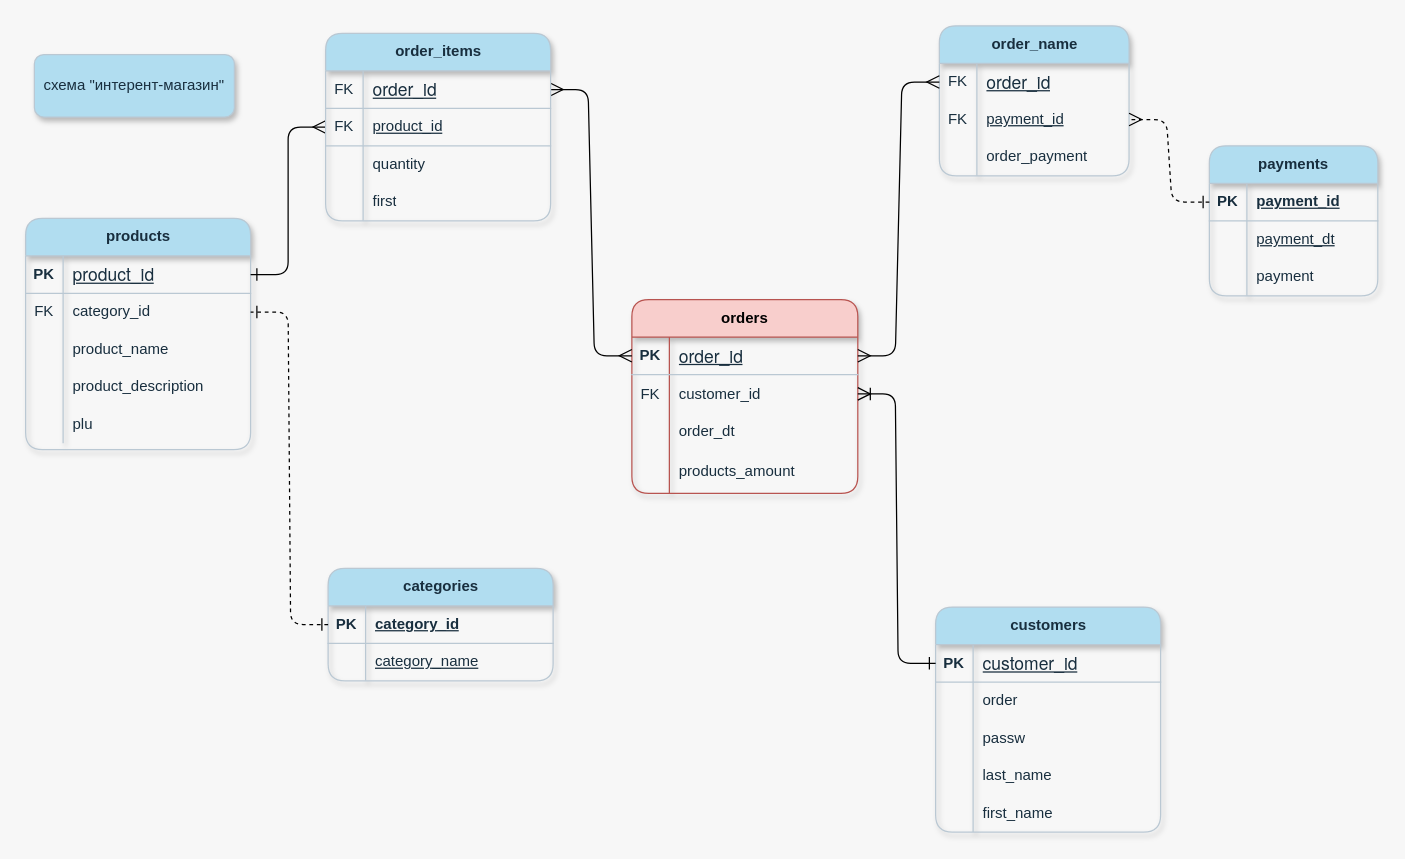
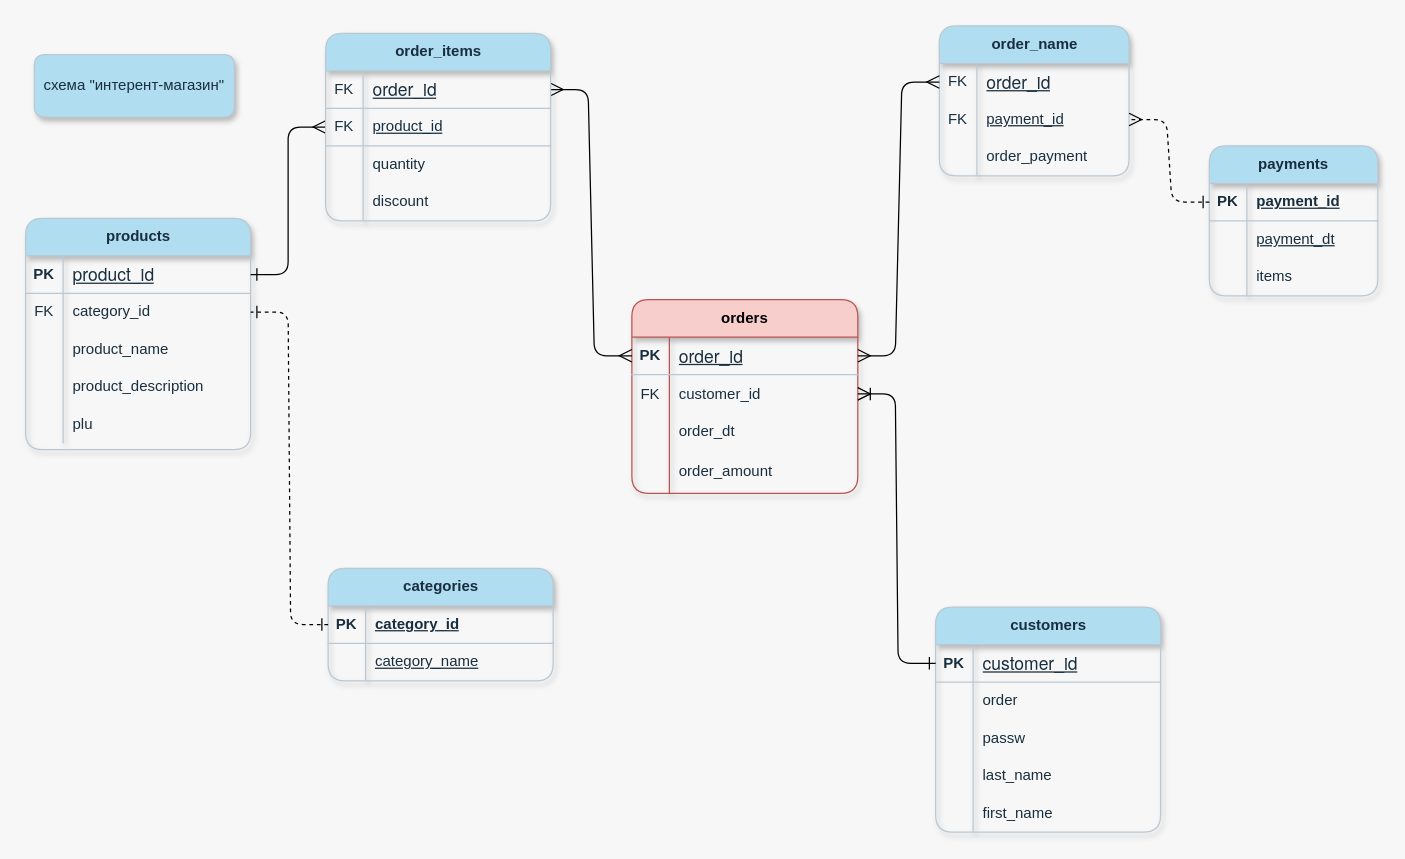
node "first": label "first" -> "discount"
node "payment": label "payment" -> "items"
node "products_amount": label "products_amount" -> "order_amount"
